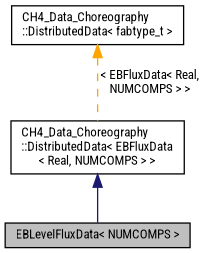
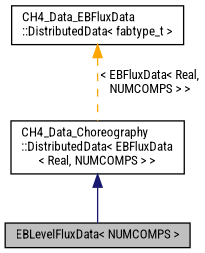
node "CH4_Data_Choreography ::DistributedData< fabtype_t >": label "CH4_Data_Choreography ::DistributedData< fabtype_t >" -> "CH4_Data_EBFluxData ::DistributedData< fabtype_t >"
